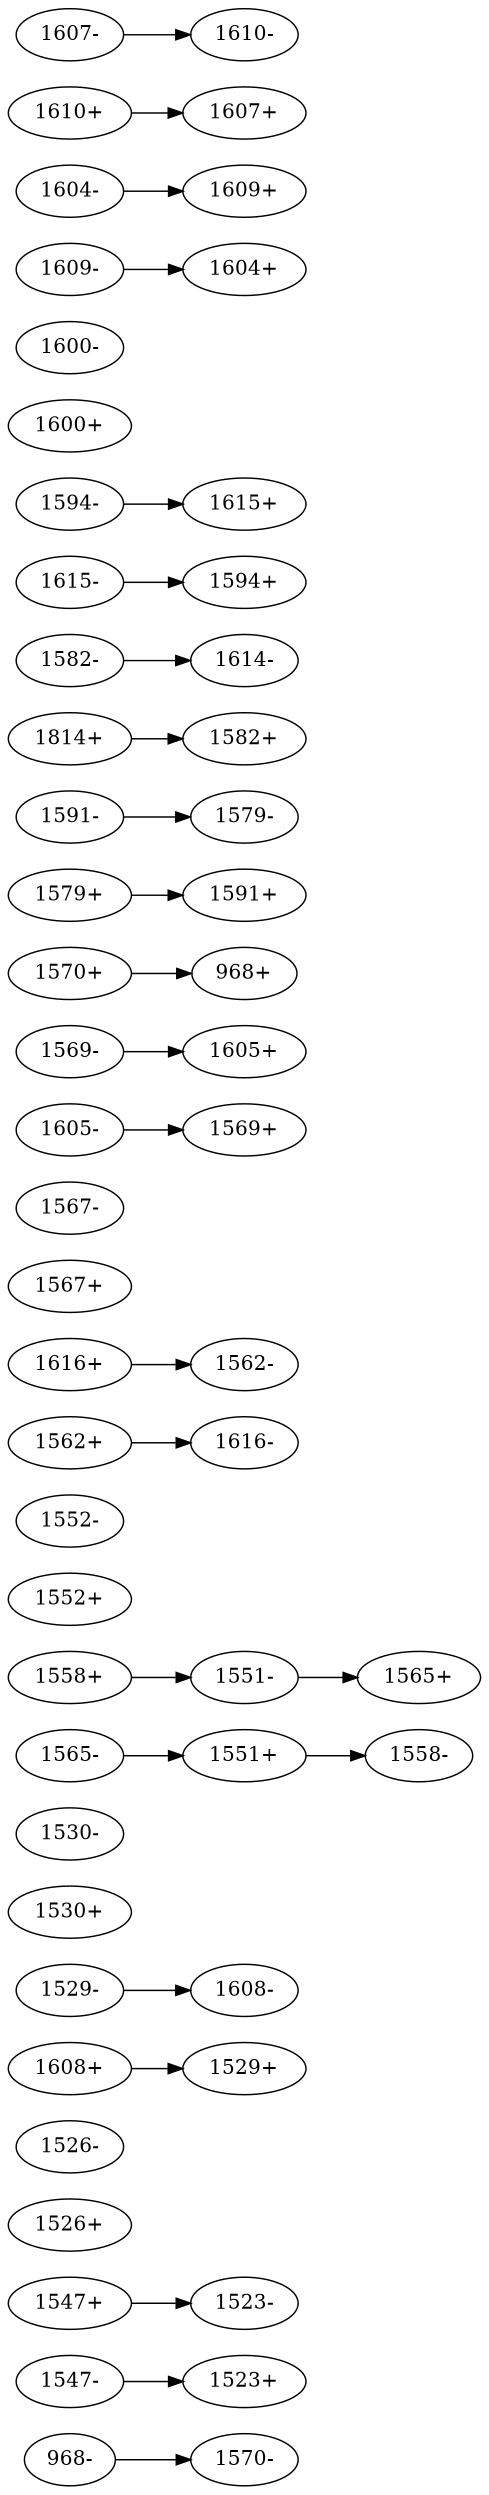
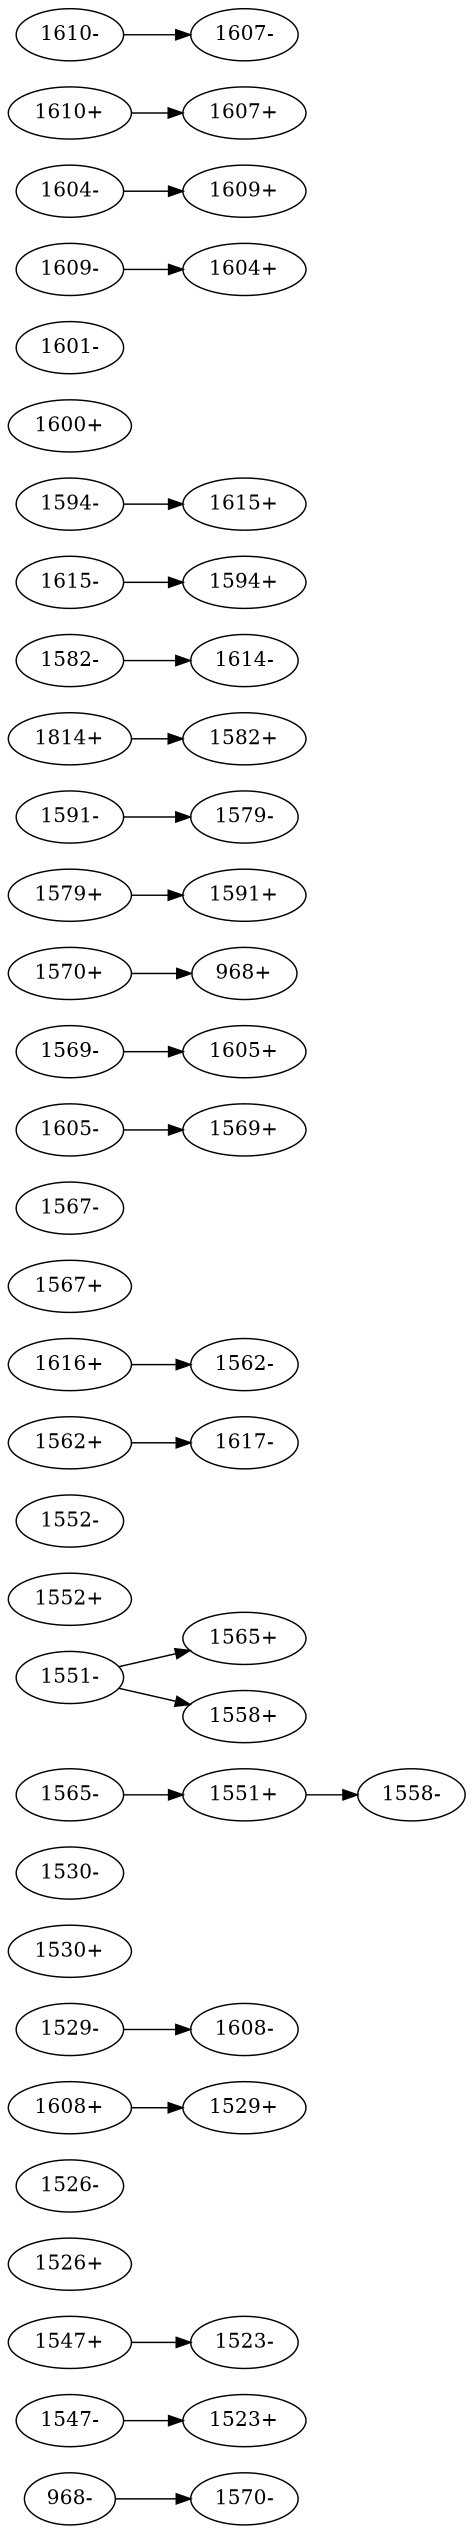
edge "1607-" -> "1610-": reversed
node "1600-": label "1600-" -> "1601-"
node "1616-": label "1616-" -> "1617-"
edge "1558+" -> "1551-": reversed
